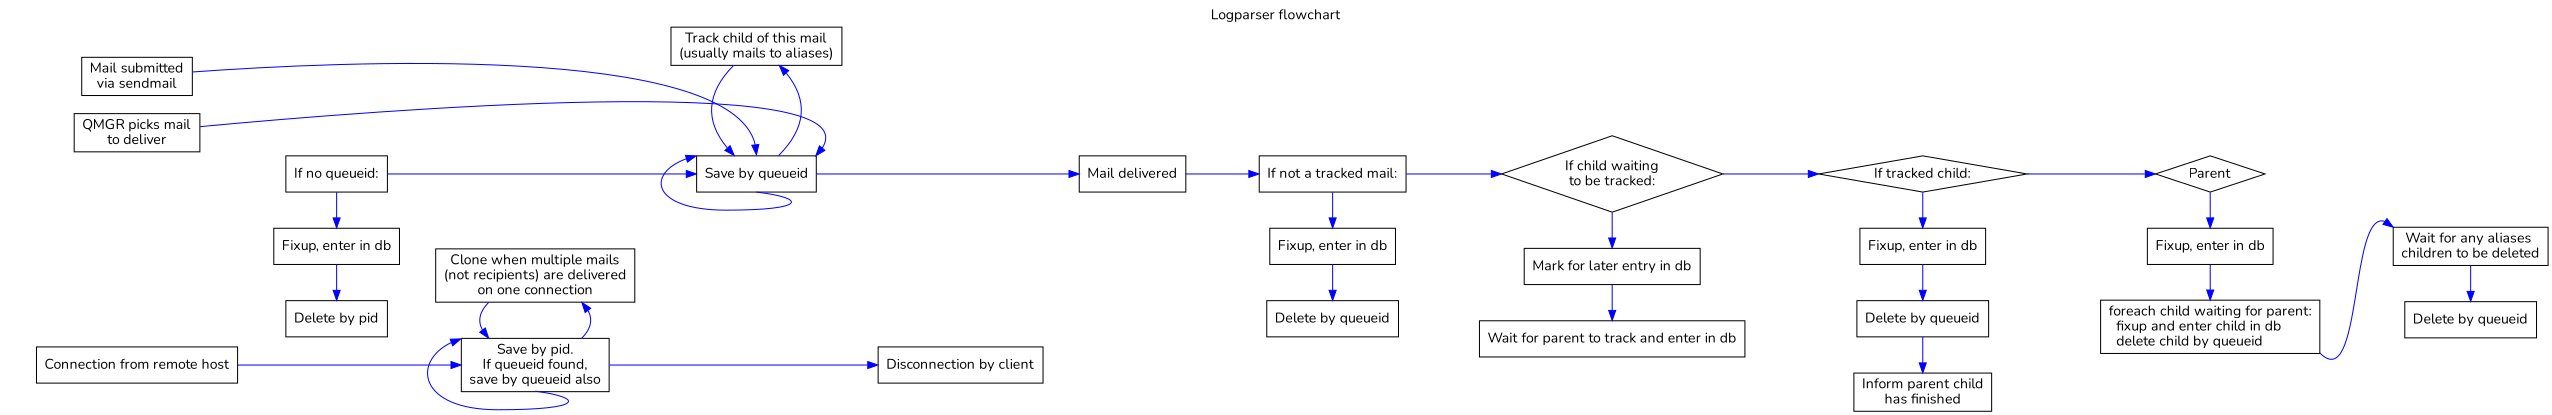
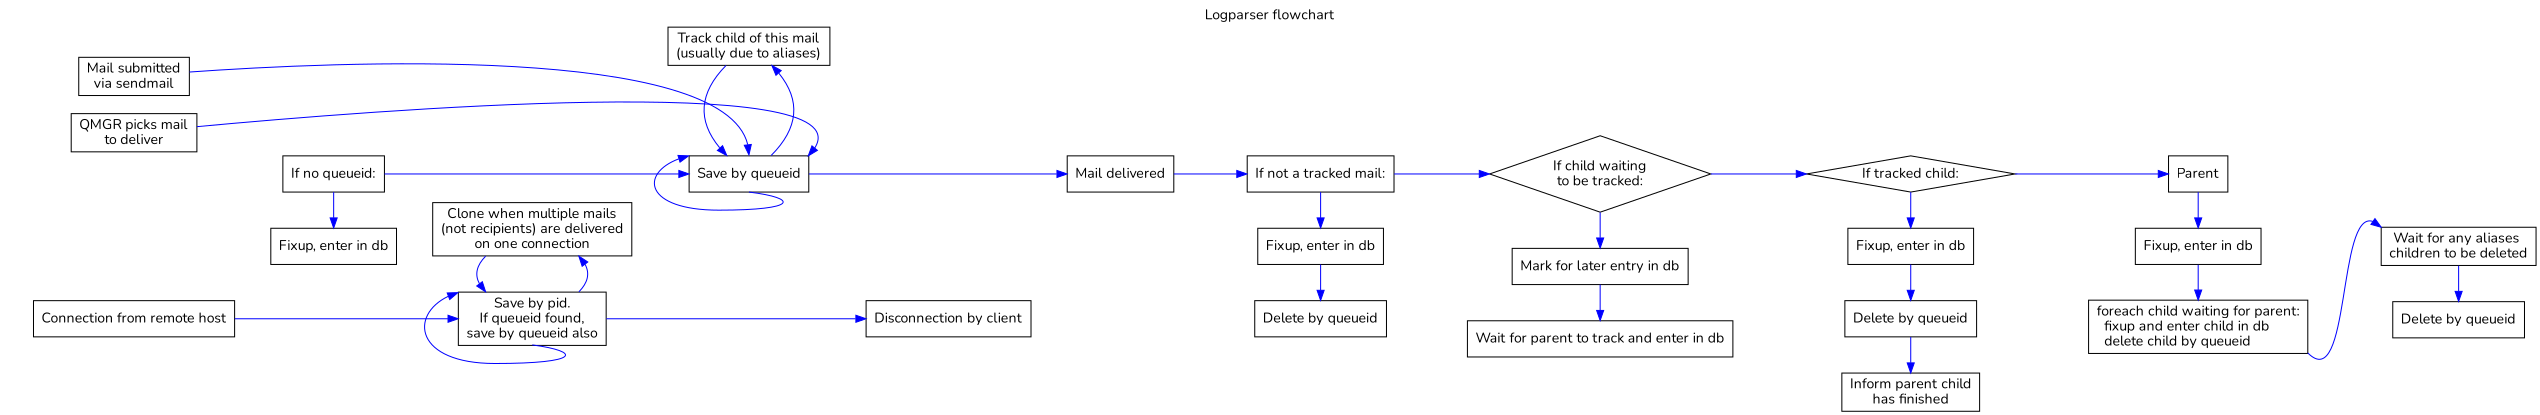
node "Track child of this mail (usually mails to aliases)": label "Track child of this mail (usually mails to aliases)" -> "Track child of this mail (usually due to aliases)"
node "Parent": shape diamond -> box
node "Delete by pid": removed
